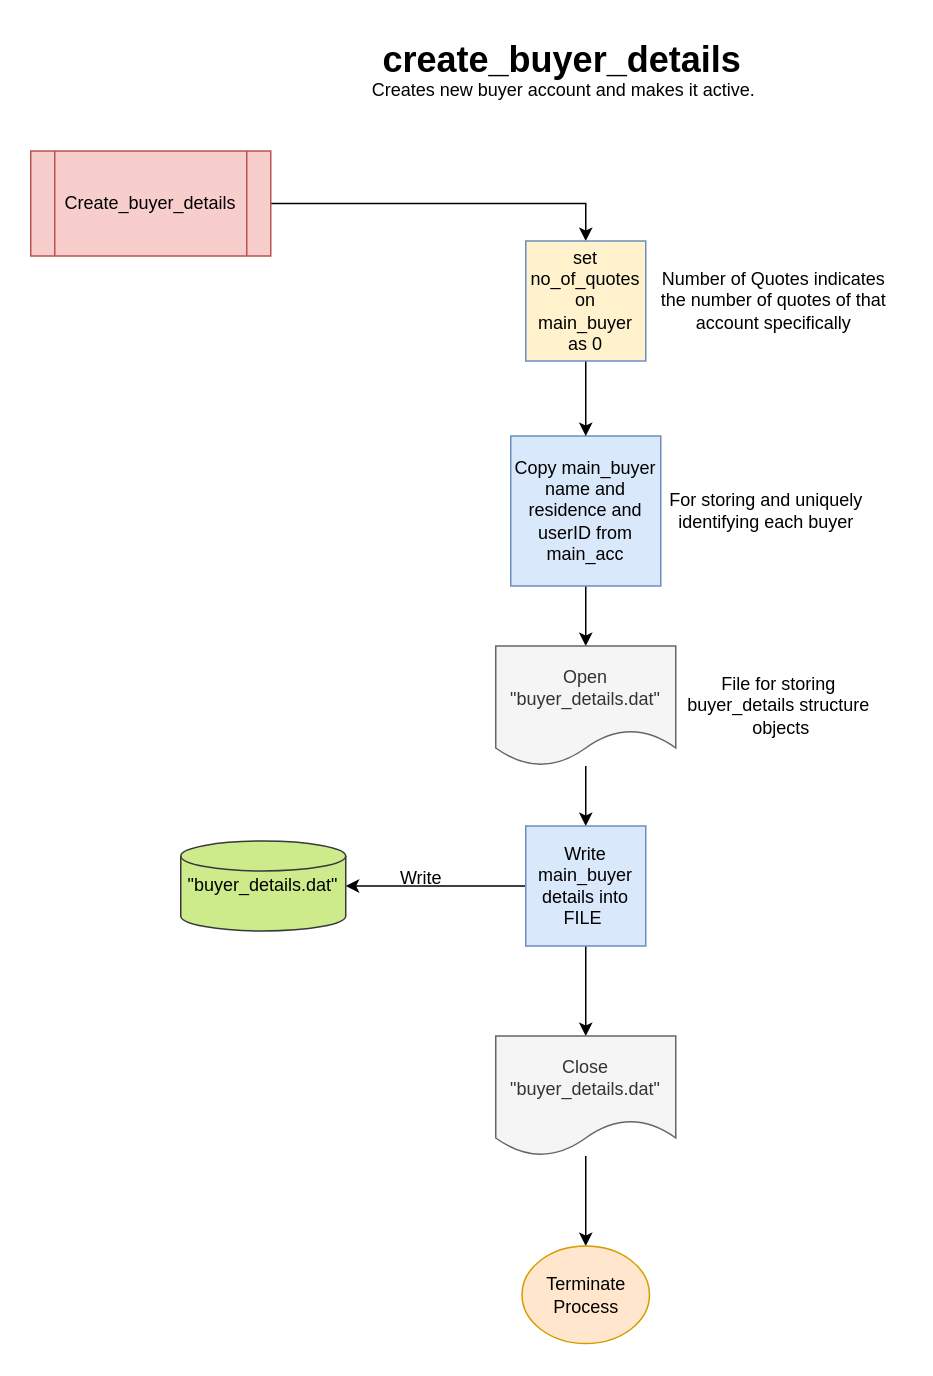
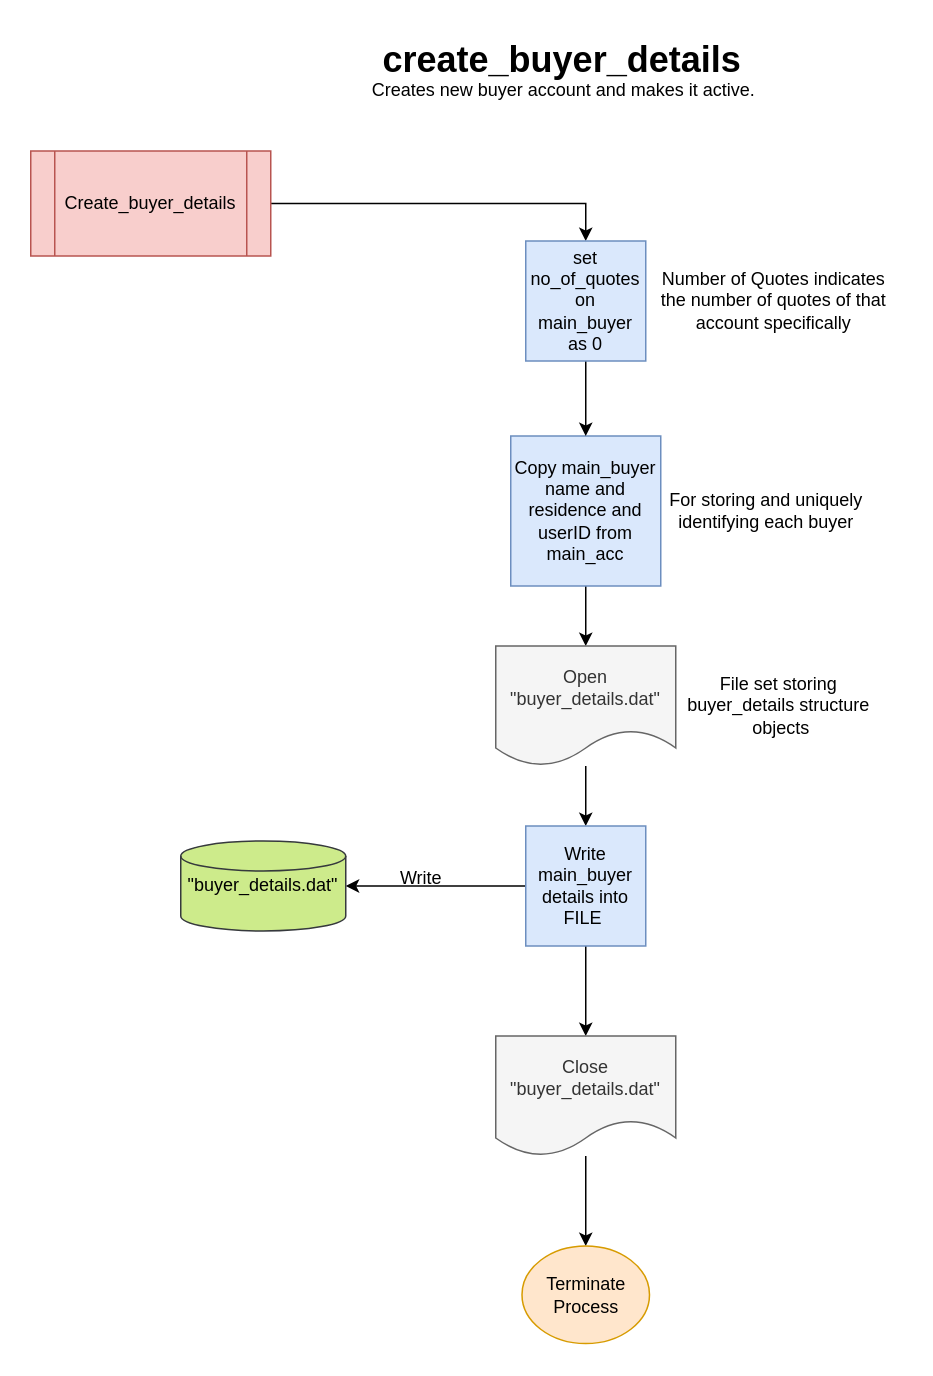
node "set no_of_quotes on main_buyer as 0": fillcolor #fff2cc -> #dae8fc
node "File for storing buyer_details structure objects": label "File for storing buyer_details structure objects" -> "File set storing buyer_details structure objects"
